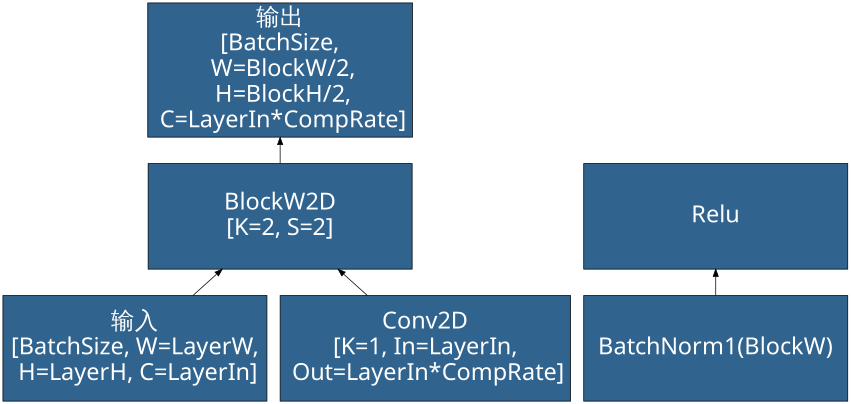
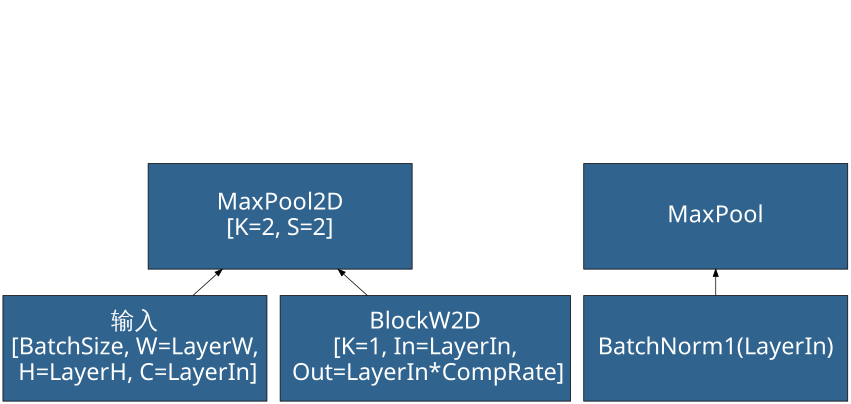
node "输出 [BatchSize, W=BlockW/2, H=BlockH/2, C=LayerIn*CompRate]": removed
node "BlockW2D [K=2, S=2]": label "BlockW2D [K=2, S=2]" -> "MaxPool2D [K=2, S=2]"
node "Relu": label "Relu" -> "MaxPool"
node "Conv2D [K=1, In=LayerIn, Out=LayerIn*CompRate]": label "Conv2D [K=1, In=LayerIn, Out=LayerIn*CompRate]" -> "BlockW2D [K=1, In=LayerIn, Out=LayerIn*CompRate]"
node "BatchNorm1(BlockW)": label "BatchNorm1(BlockW)" -> "BatchNorm1(LayerIn)"
